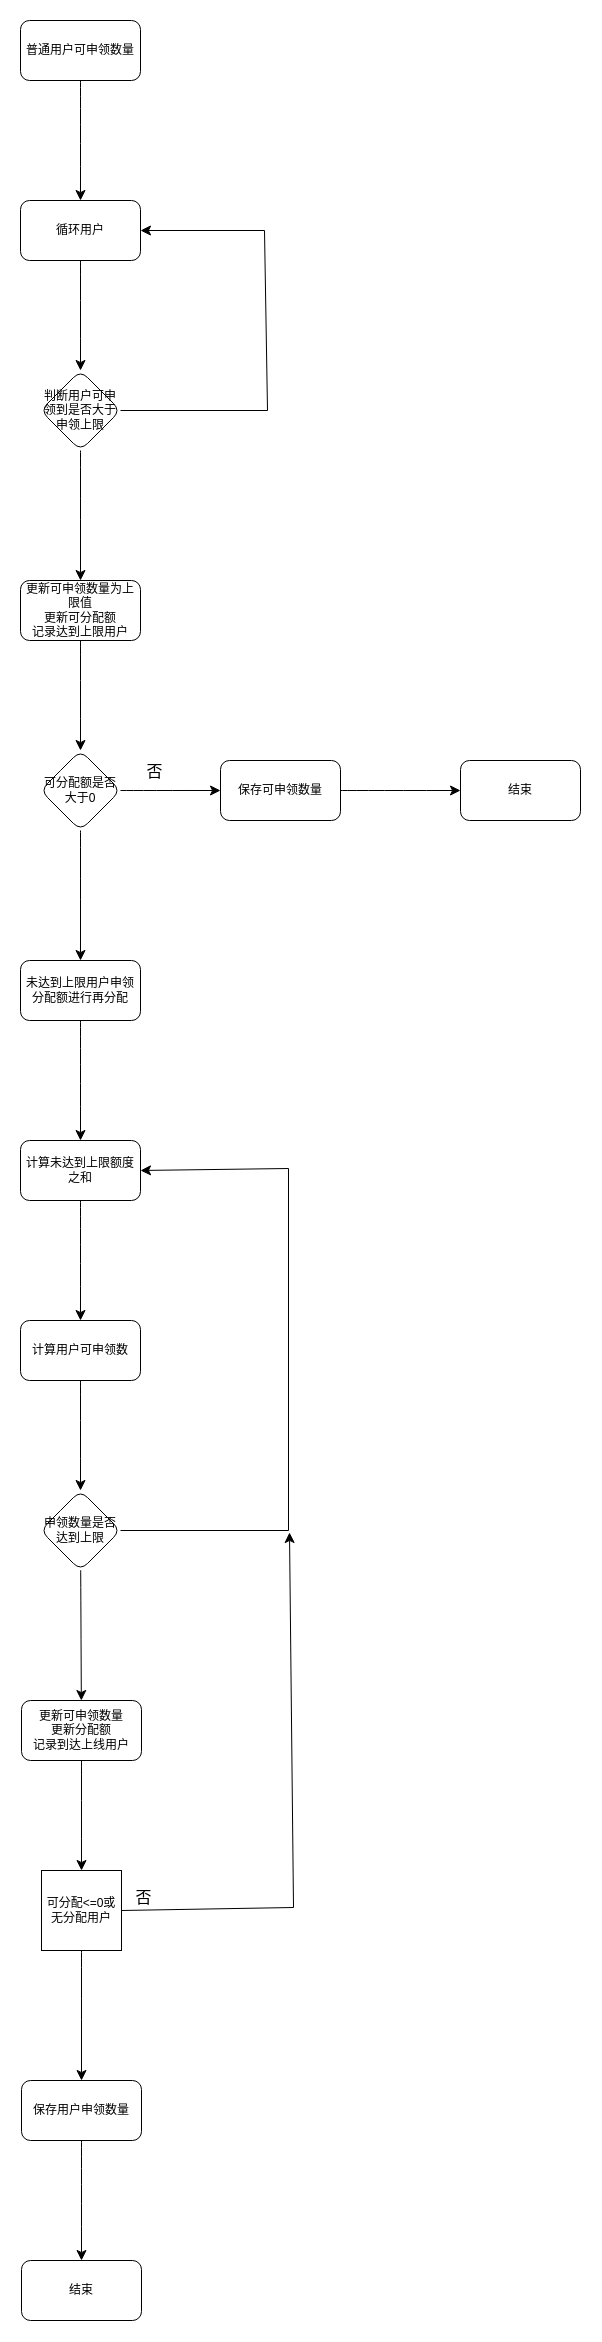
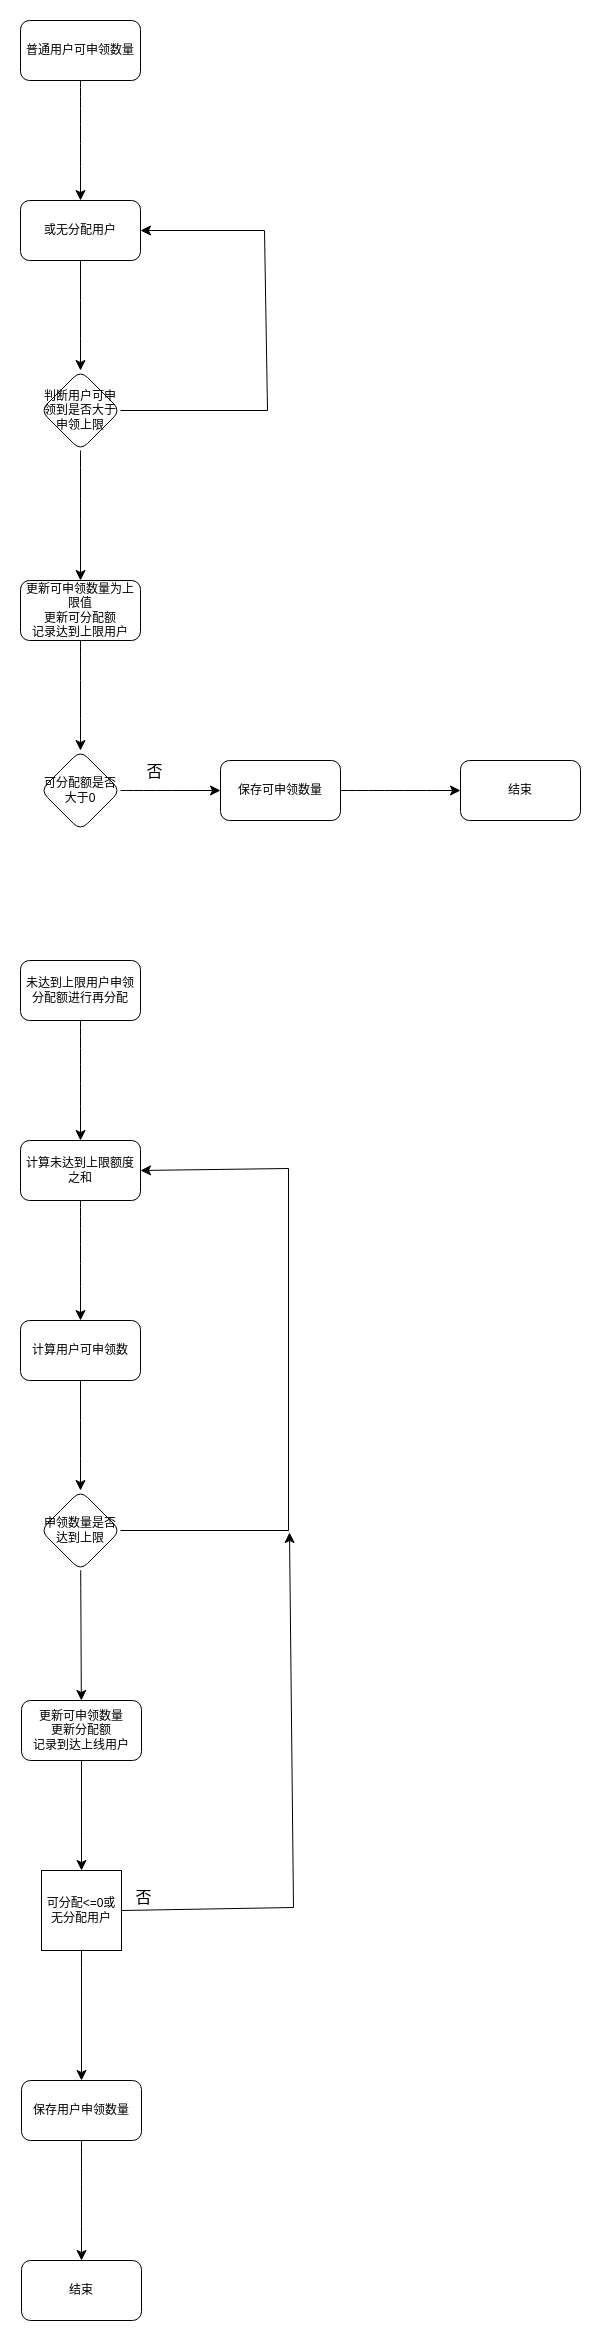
node "循环用户": label "循环用户" -> "或无分配用户"
edge "可分配额是否大于0" -> "未达到上限用户申领 分配额进行再分配": removed
